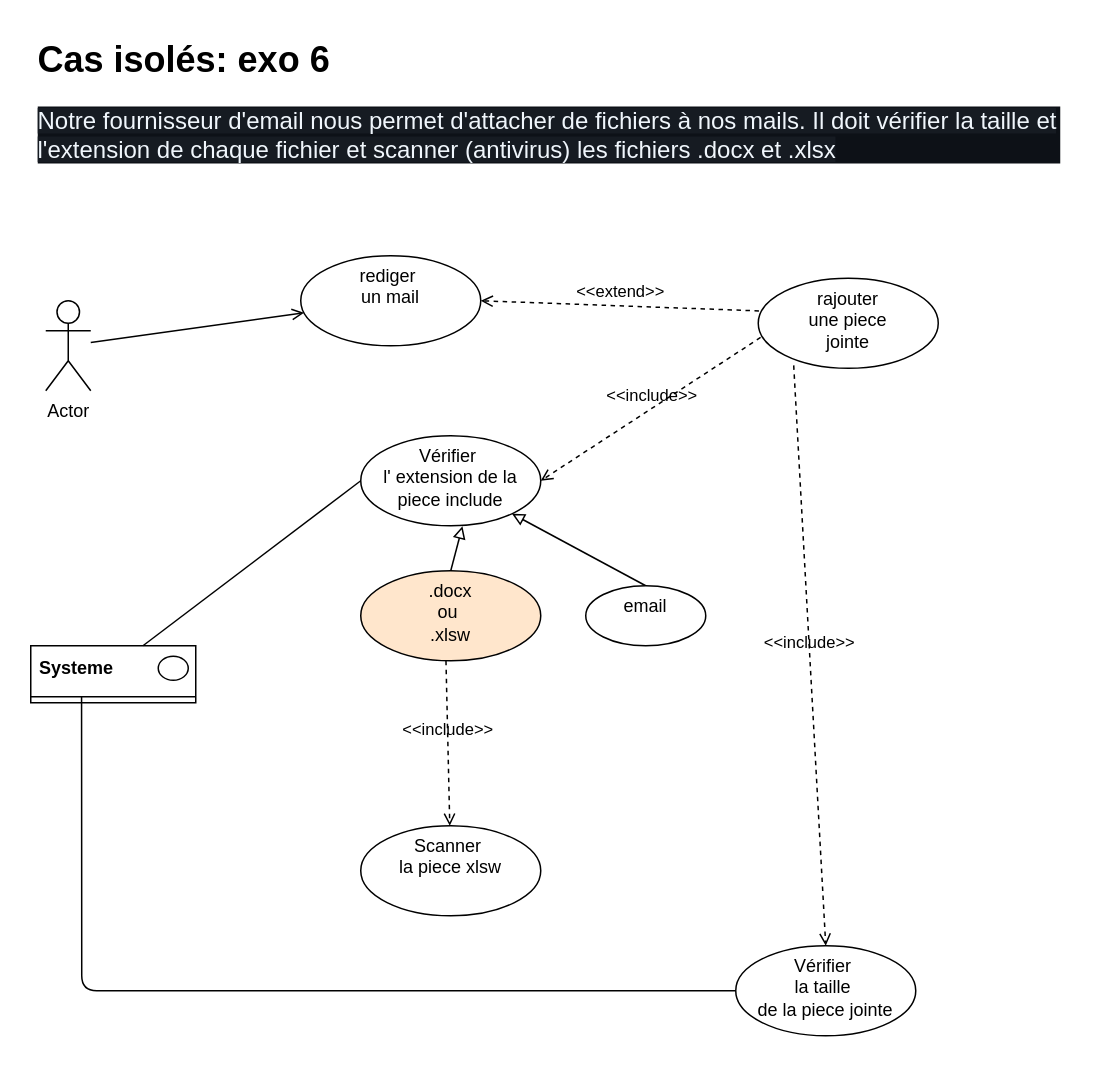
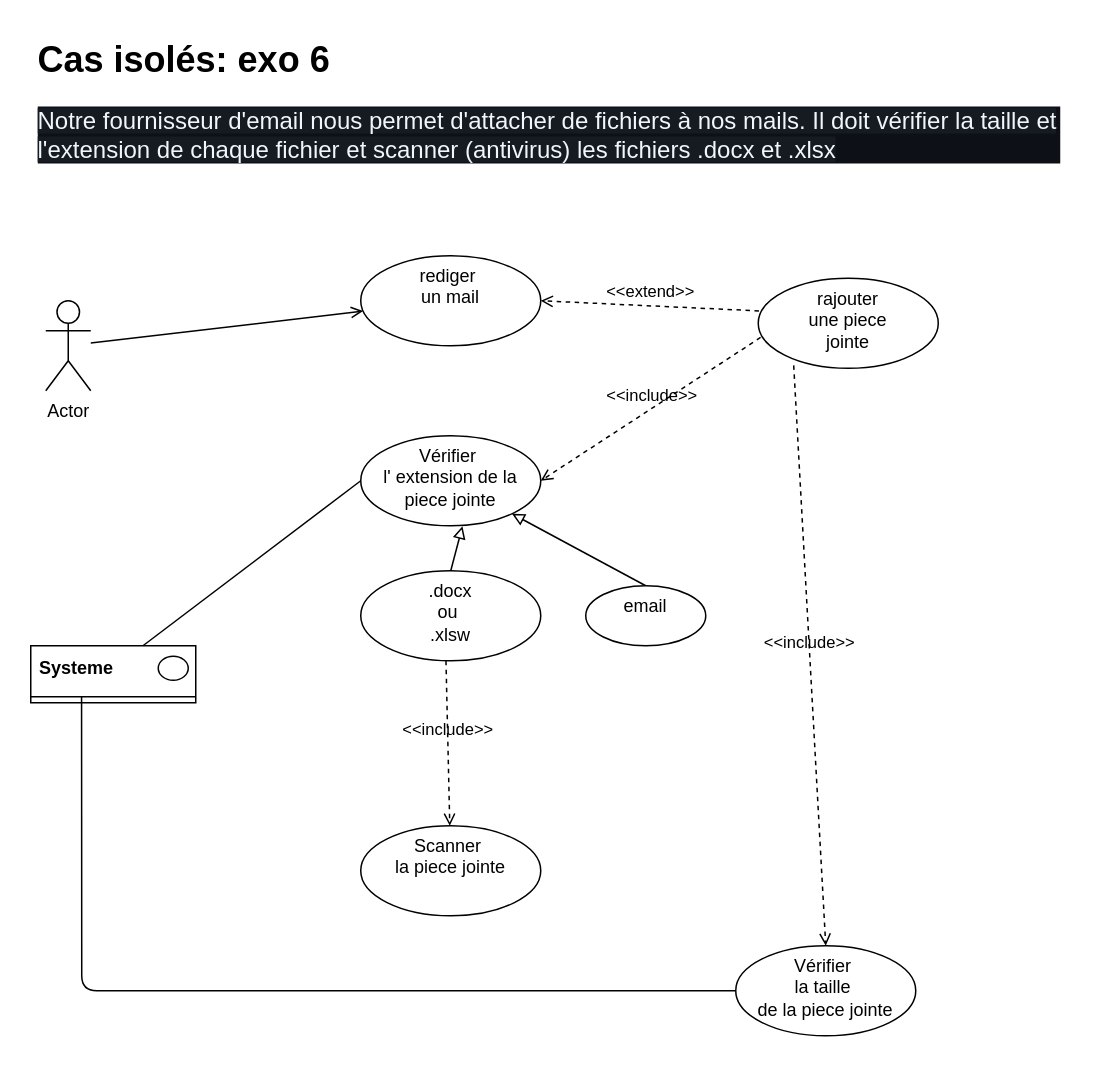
node "rediger un mail": moved (391, 301) -> (451, 301)
node "Vérifier l' extension de la piece include": label "Vérifier l' extension de la piece include" -> "Vérifier l' extension de la piece jointe"
node ".docx ou .xlsw": fillcolor #ffe6cc -> #ffffff
node "Scanner la piece xlsw": label "Scanner la piece xlsw" -> "Scanner la piece jointe"
